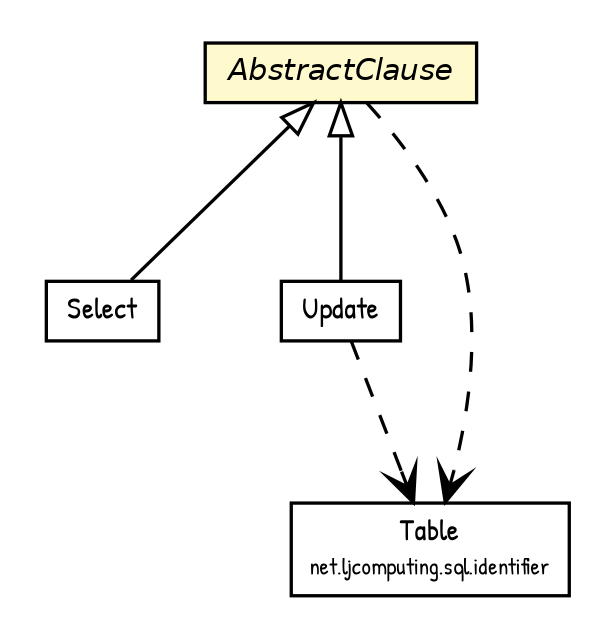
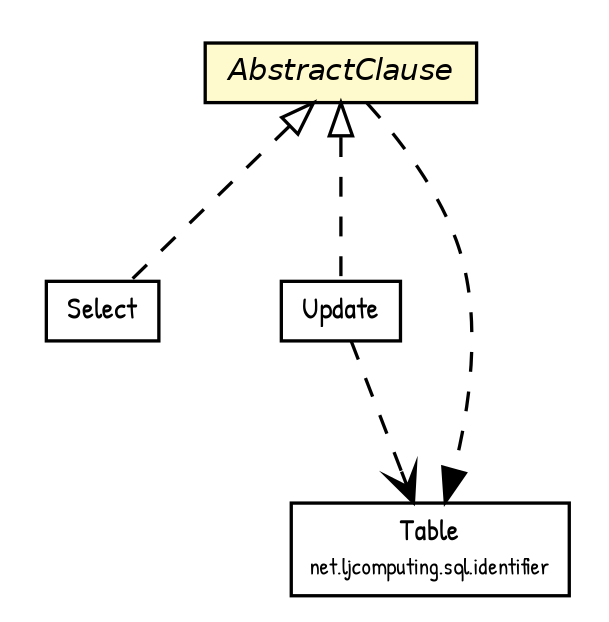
edge "Select" -> "AbstractClause": style solid -> dashed
edge "Update" -> "AbstractClause": style solid -> dashed
edge "AbstractClause" -> "Table": arrowhead open -> normal
